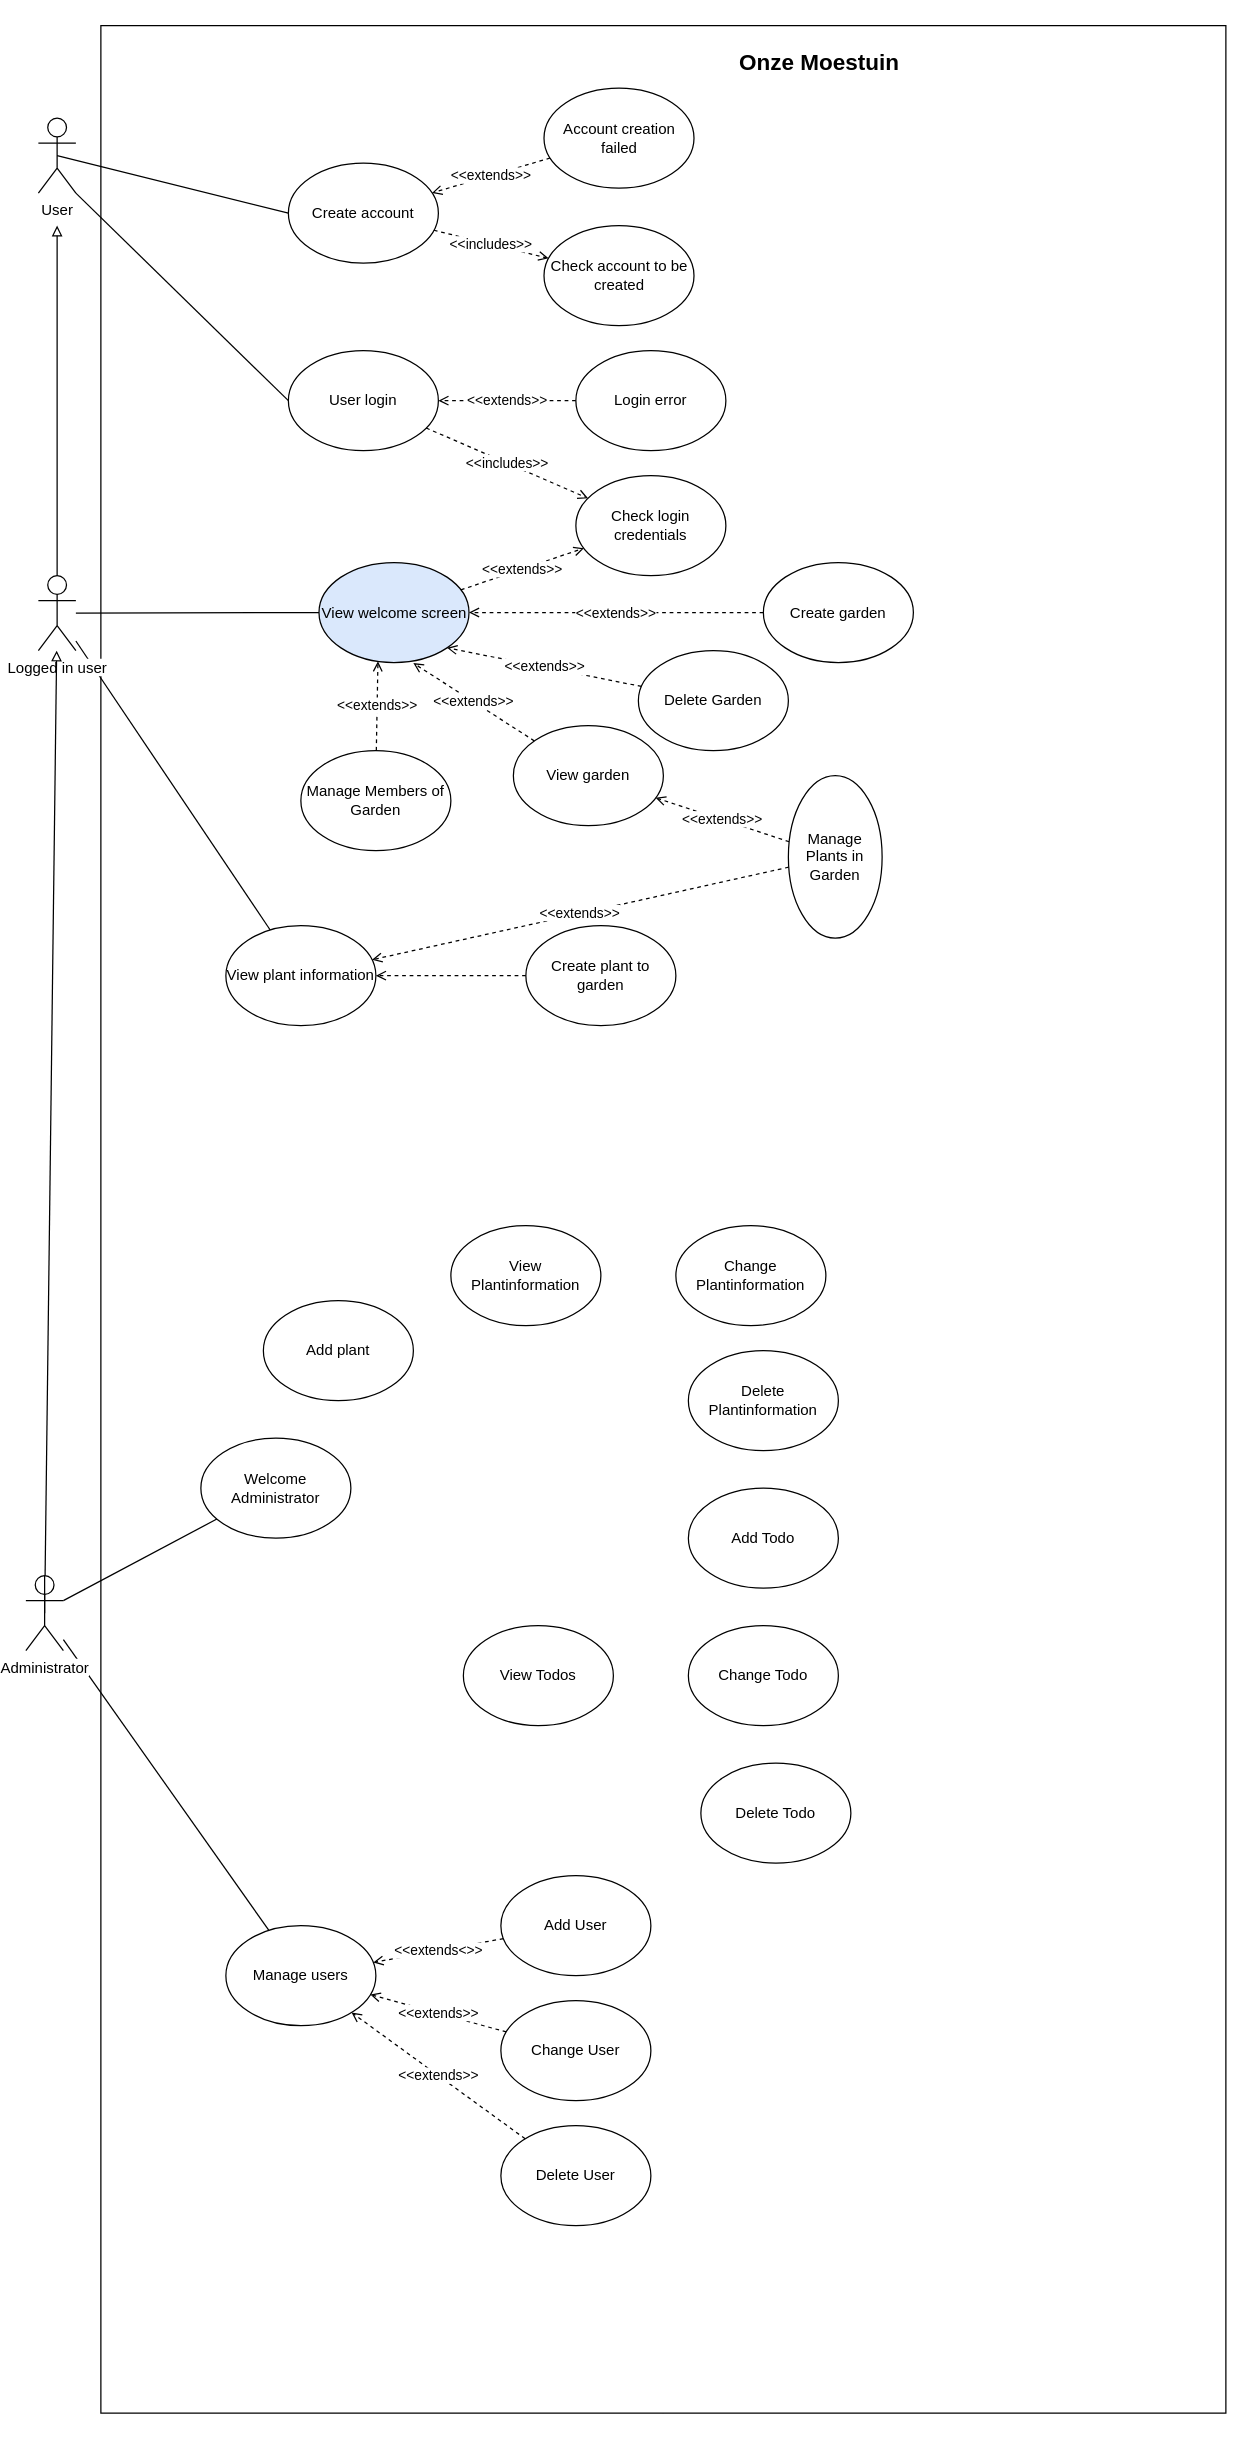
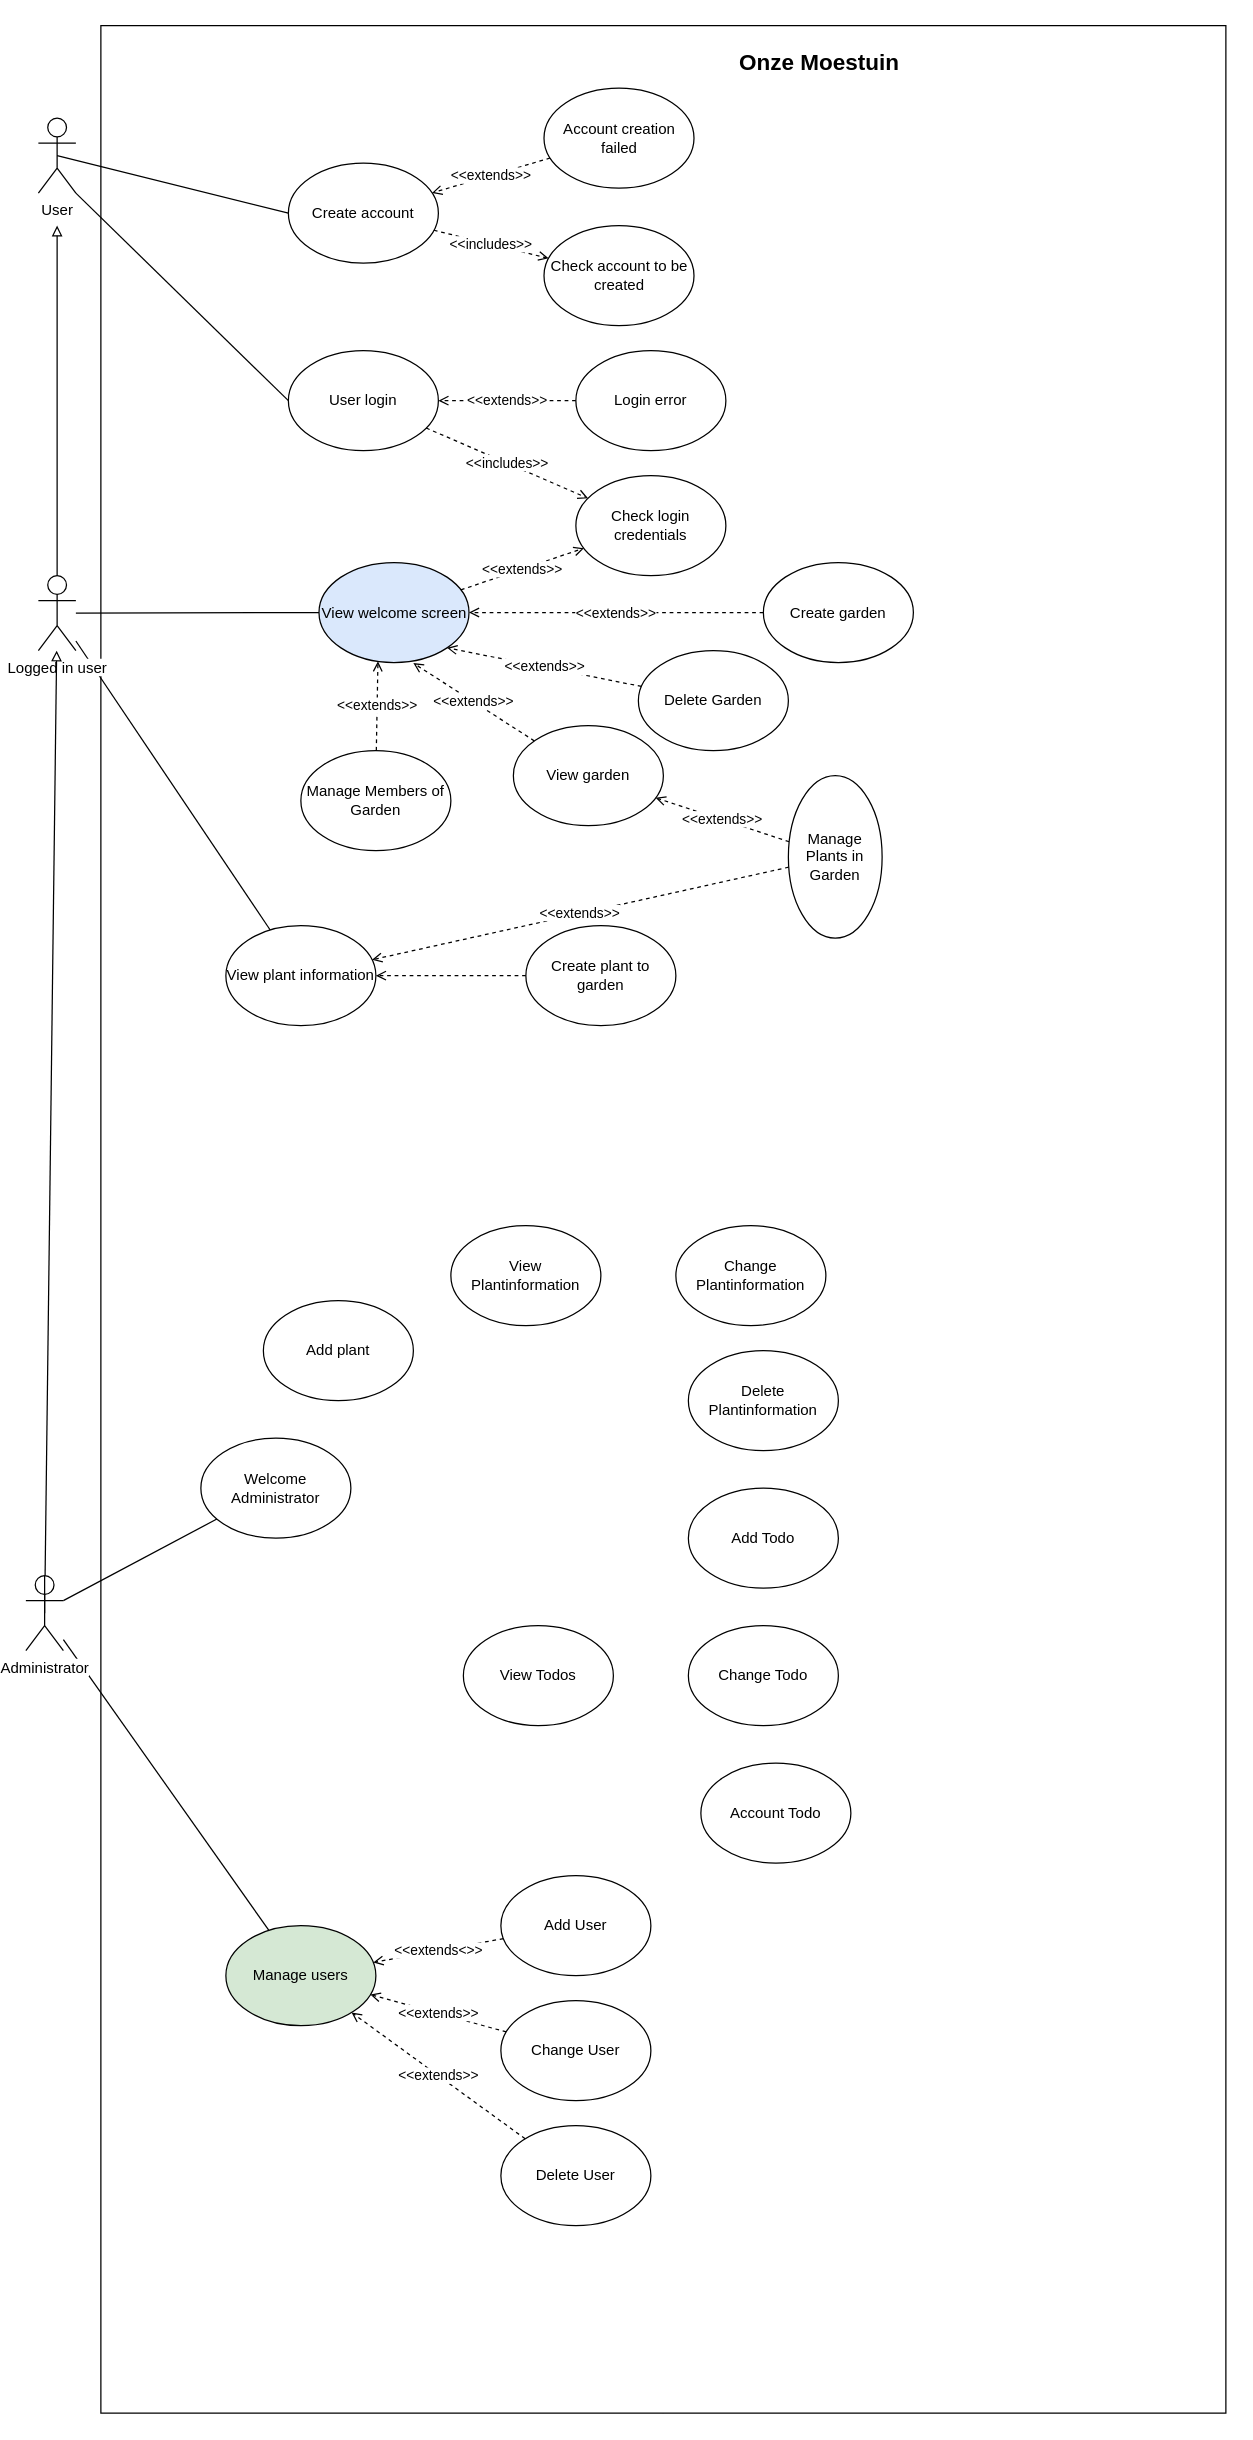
node "Delete Todo": label "Delete Todo" -> "Account Todo"
node "Manage users": fillcolor #ffffff -> #d5e8d4
